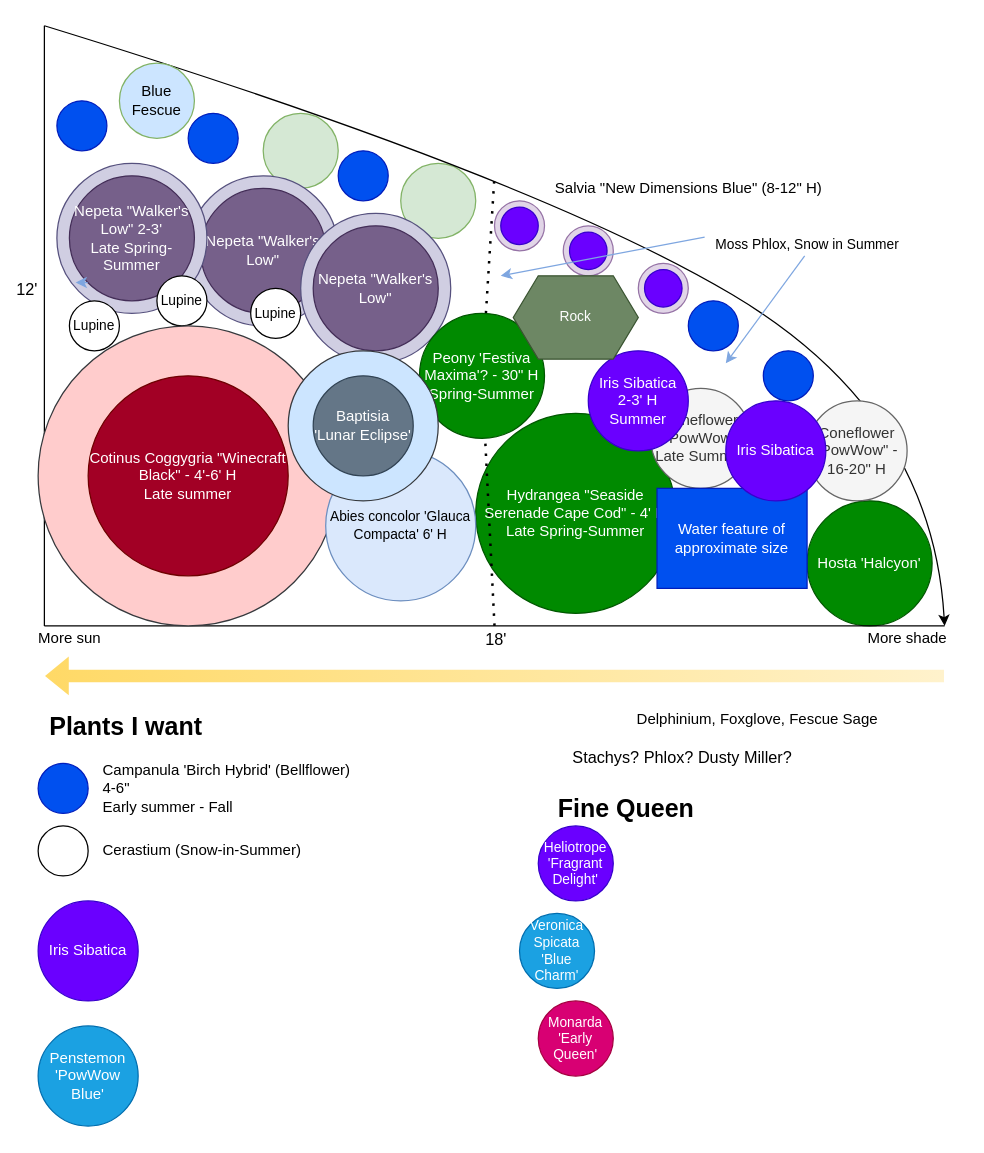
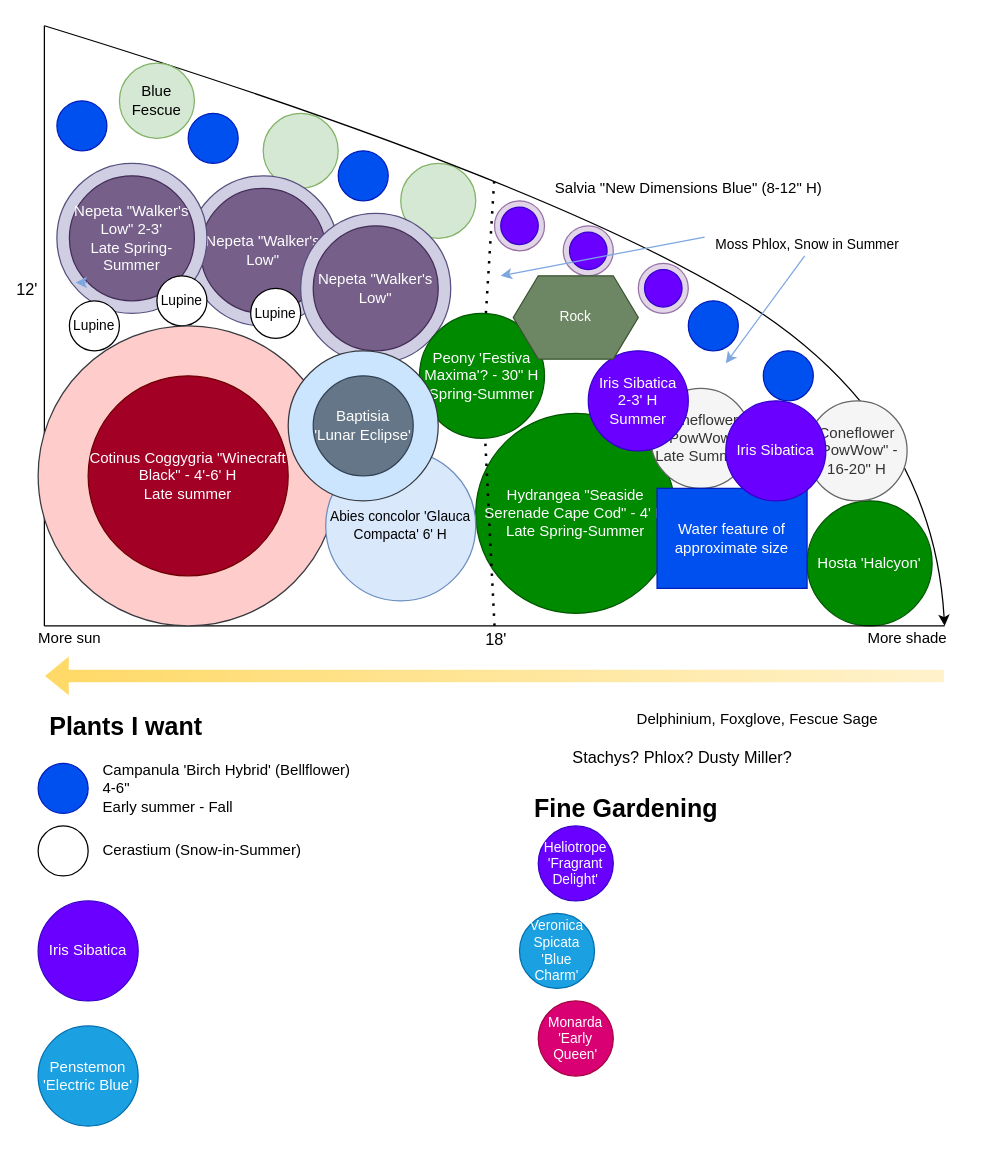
node "Blue Fescue": fillcolor #cce5ff -> #d5e8d4
node "Fine Queen": label "Fine Queen" -> "Fine Gardening"
node "Penstemon 'PowWow Blue'": label "Penstemon 'PowWow Blue'" -> "Penstemon 'Electric Blue'"
